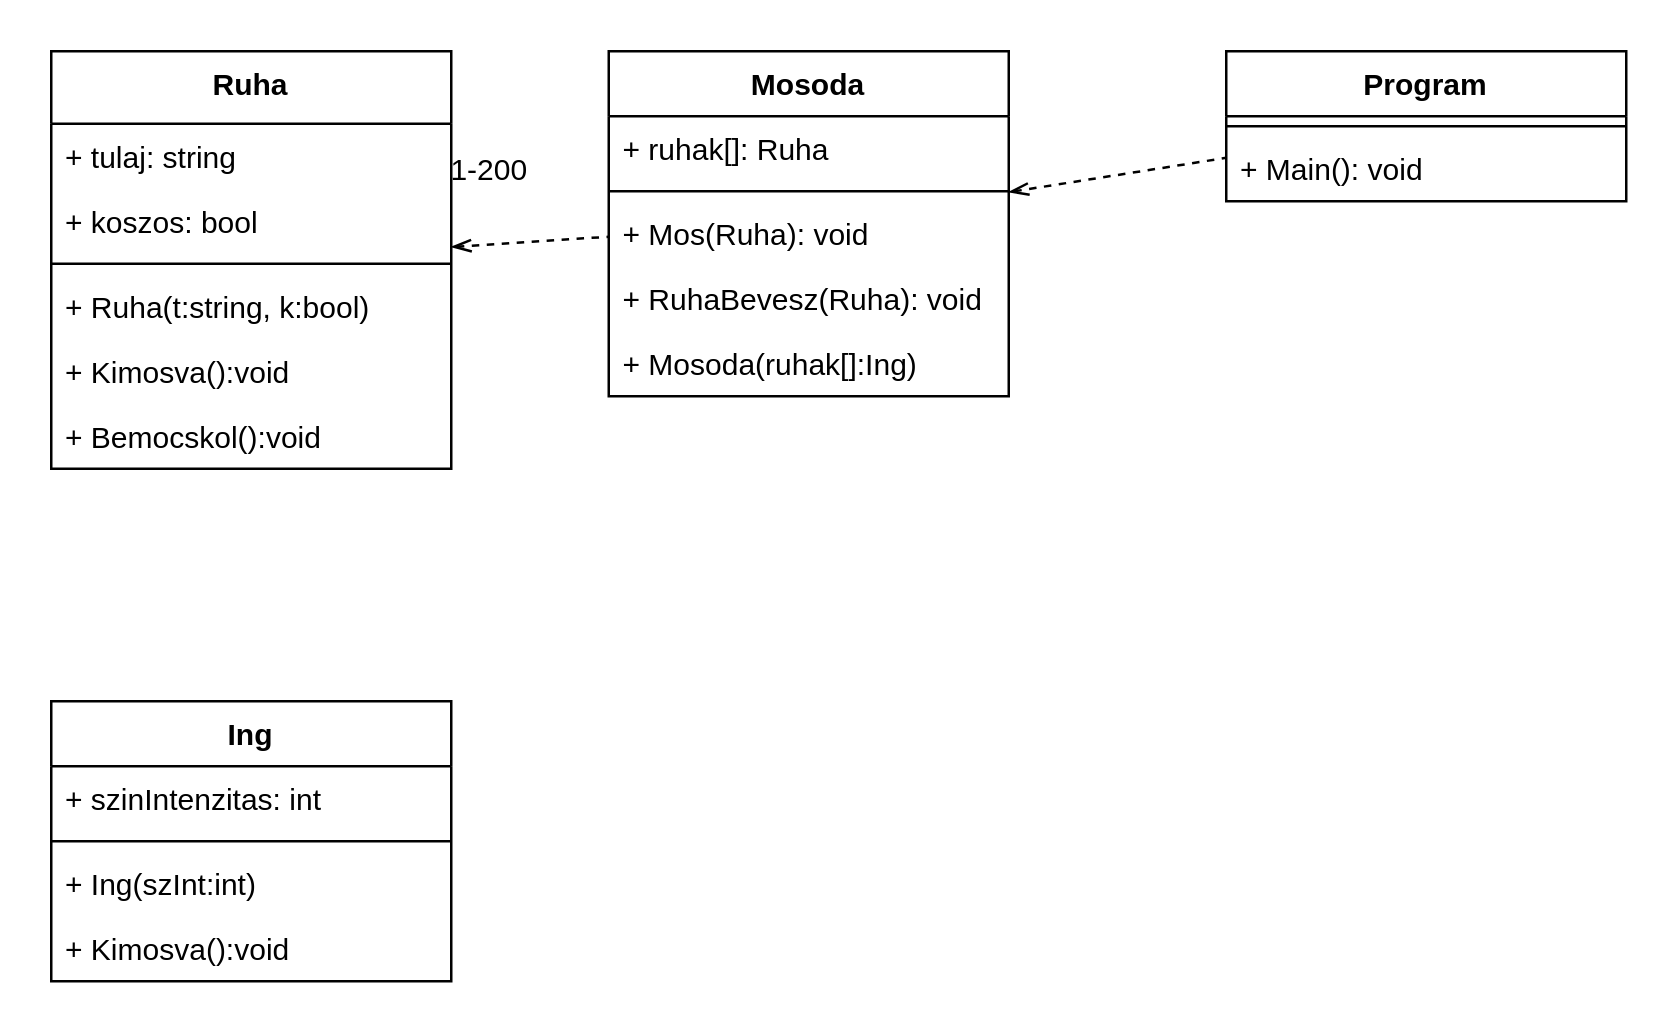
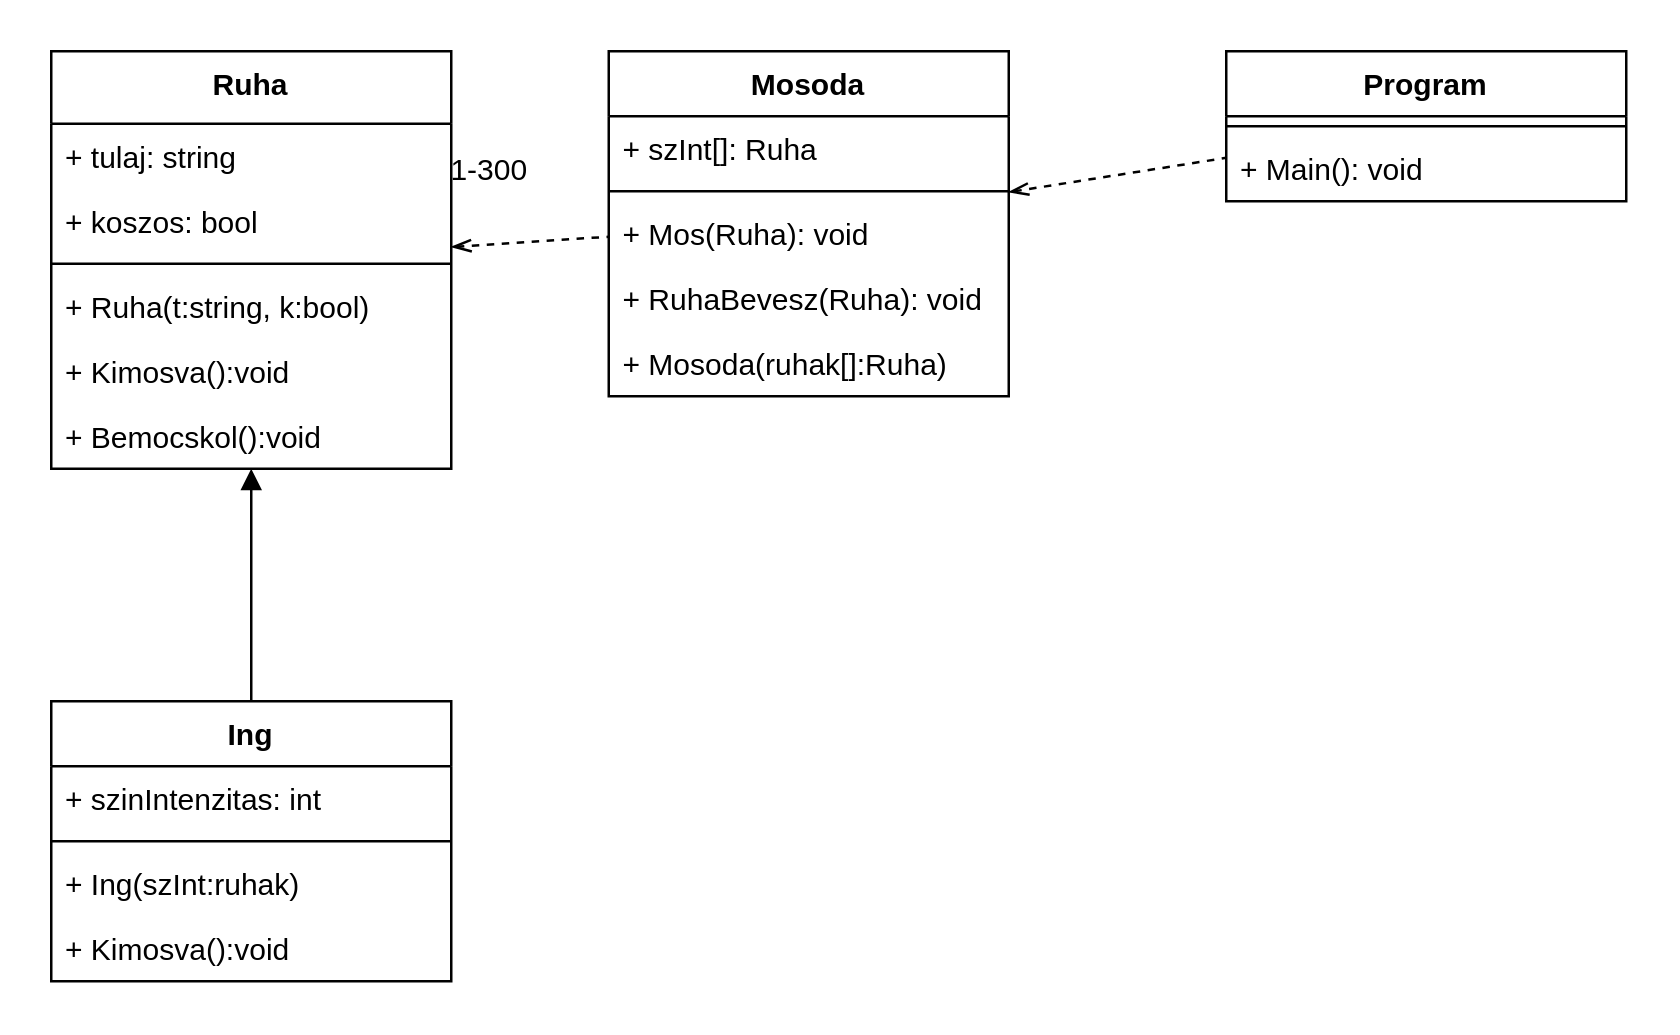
node "+ ruhak[]: Ruha": label "+ ruhak[]: Ruha" -> "+ szInt[]: Ruha"
node "1-200": label "1-200" -> "1-300"
node "+ Mosoda(ruhak[]:Ing)": label "+ Mosoda(ruhak[]:Ing)" -> "+ Mosoda(ruhak[]:Ruha)"
edge "Ing" -> "Ruha": added
node "+ Ing(szInt:int)": label "+ Ing(szInt:int)" -> "+ Ing(szInt:ruhak)"
